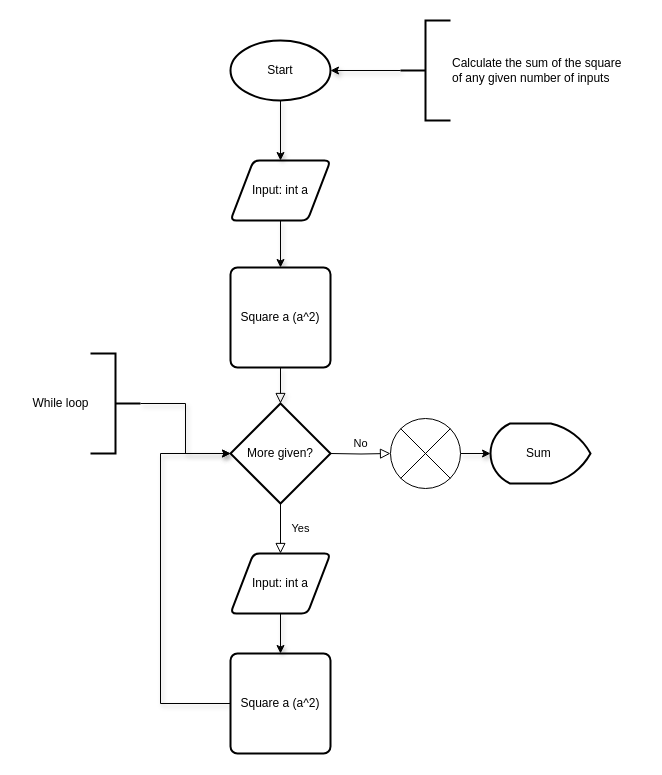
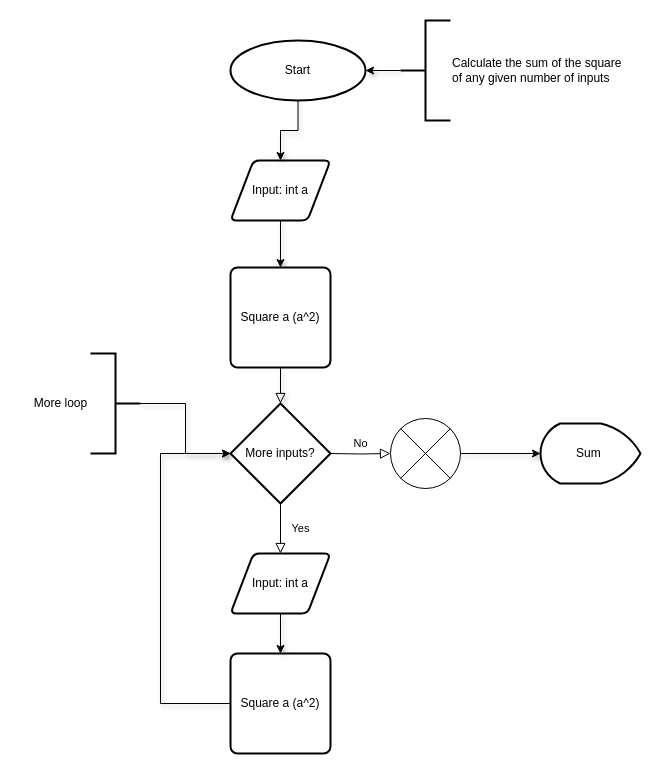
node "Start": size 100x60 -> 135x60
node "While loop": label "While loop" -> "More loop"
node "More given?": label "More given?" -> "More inputs?"
node "Sum": moved (541, 454) -> (591, 454)
